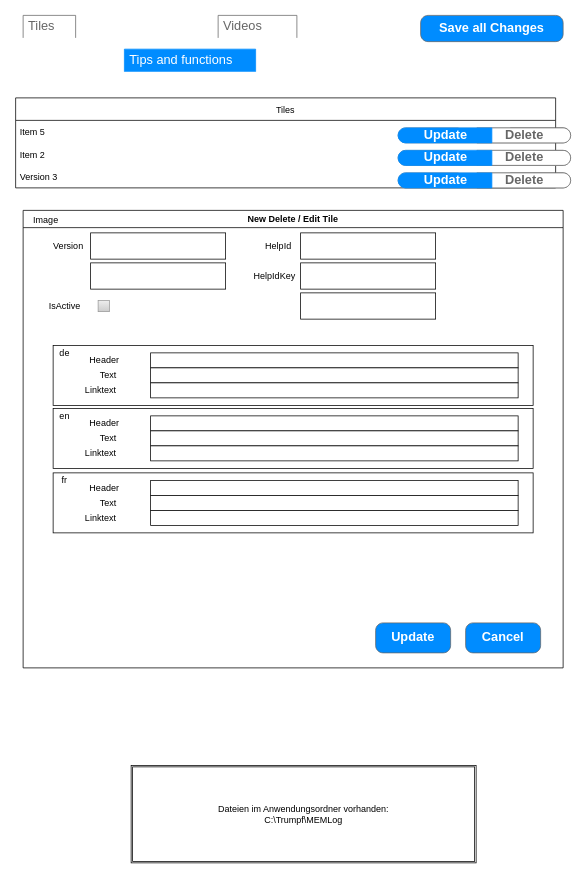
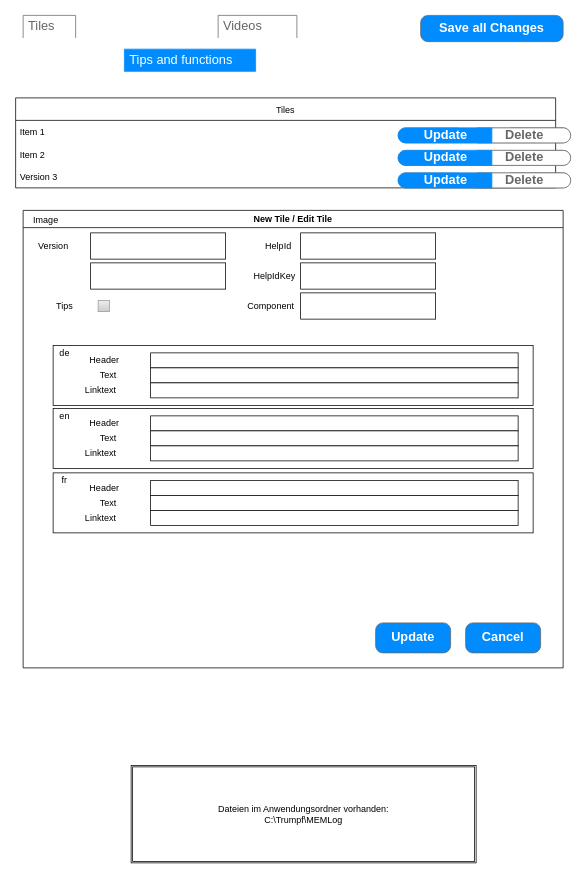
node "Item 5": label "Item 5" -> "Item 1"
node "New Delete / Edit Tile": label "New Delete / Edit Tile" -> "New Tile / Edit Tile"
node "Version": moved (68, 246) -> (53, 246)
node "IsActive": label "IsActive" -> "Tips"
node "Component": added
